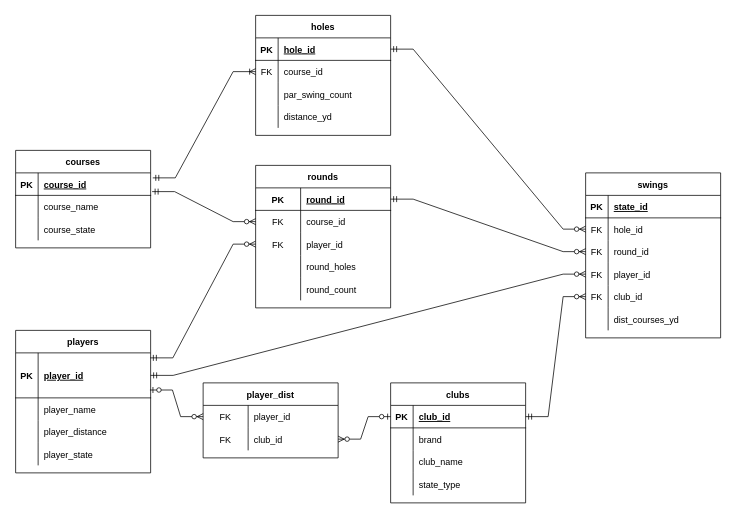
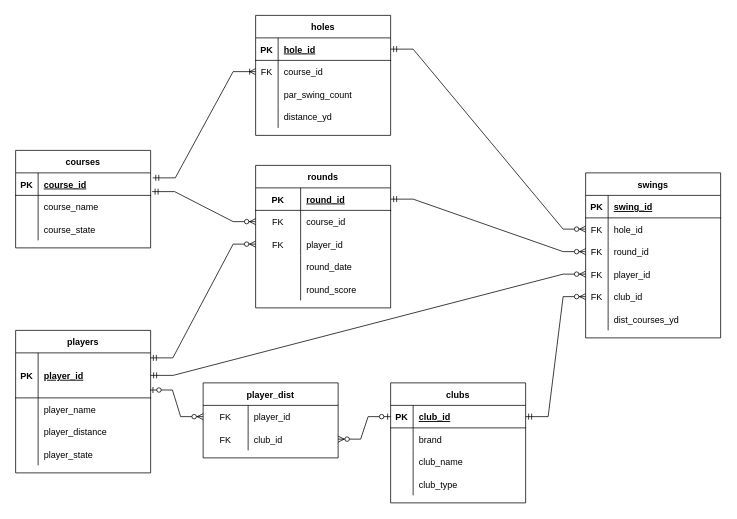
node "state_id": label "state_id" -> "swing_id"
node "round_holes": label "round_holes" -> "round_date"
node "round_count": label "round_count" -> "round_score"
node "state_type": label "state_type" -> "club_type"
